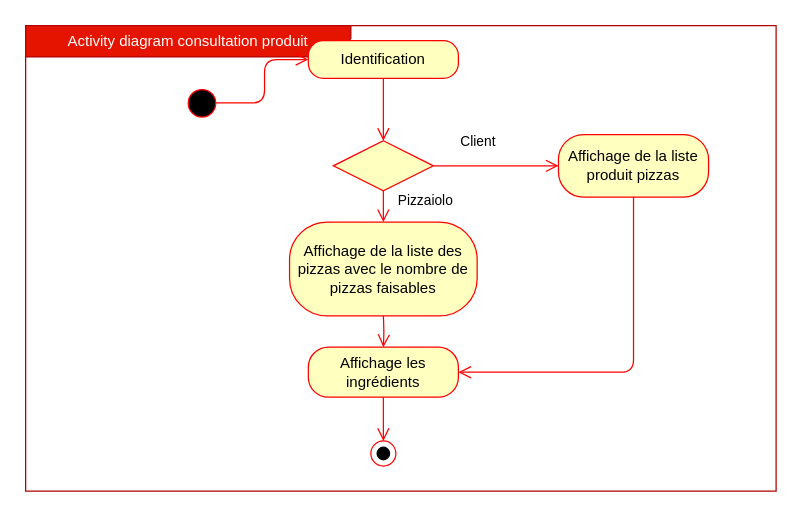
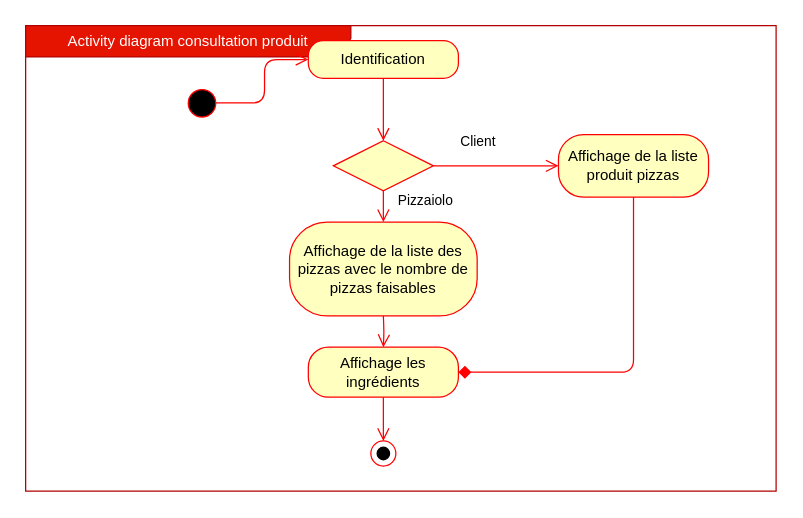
edge "Affichage de la liste produit pizzas" -> "Affichage les ingrédients": arrowhead open -> diamond
